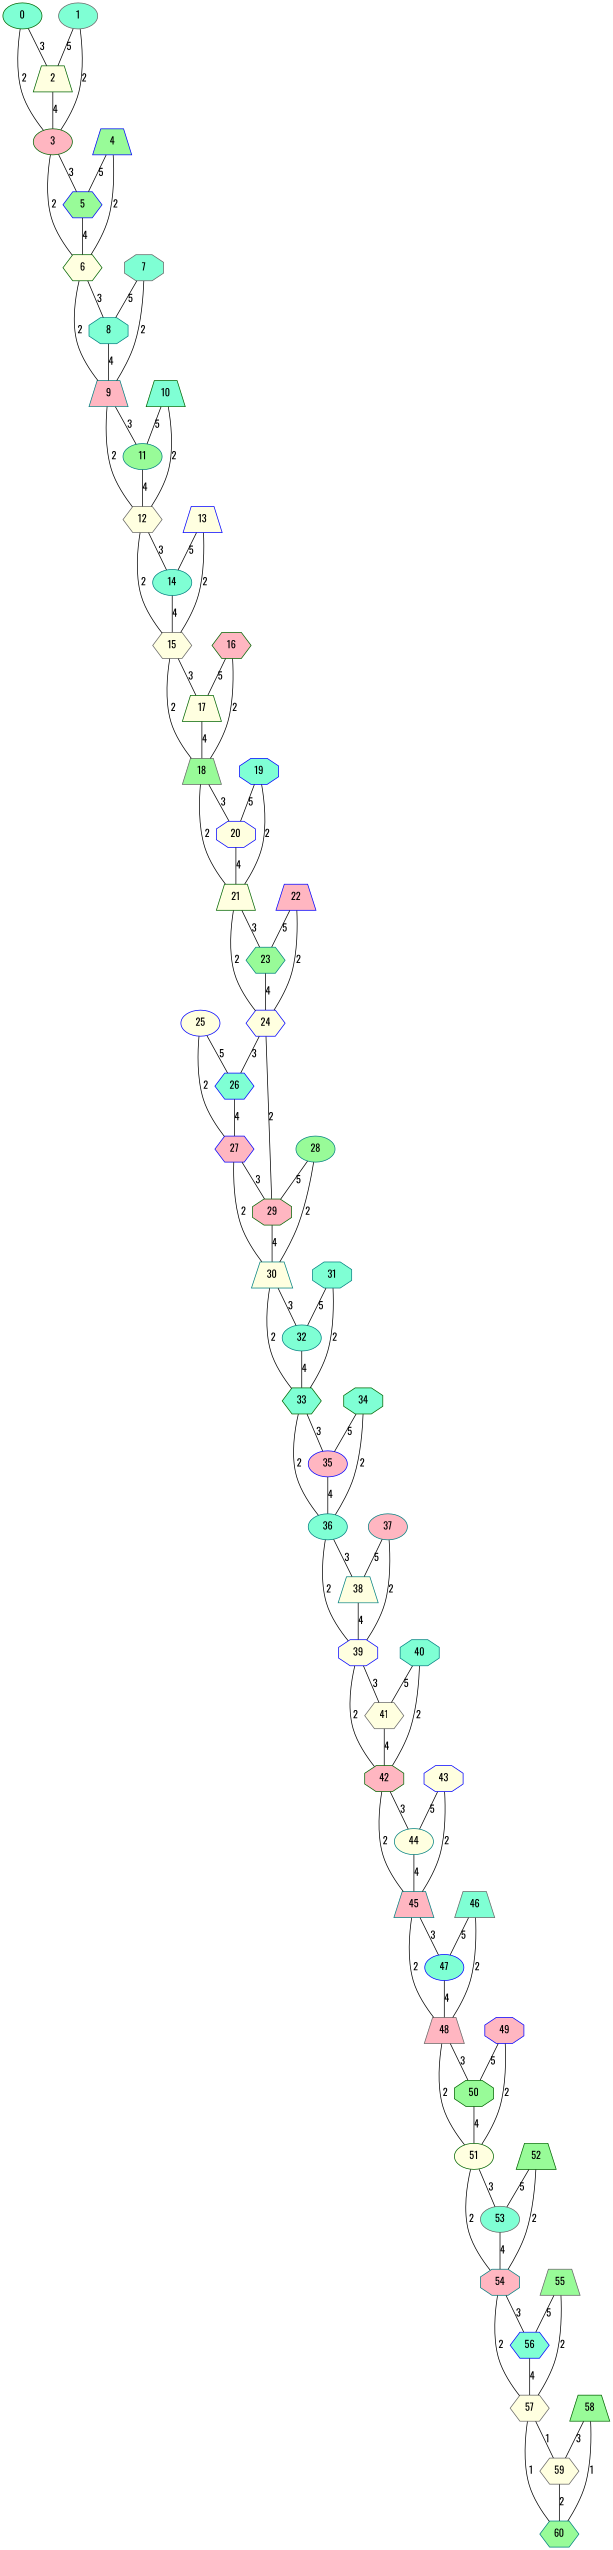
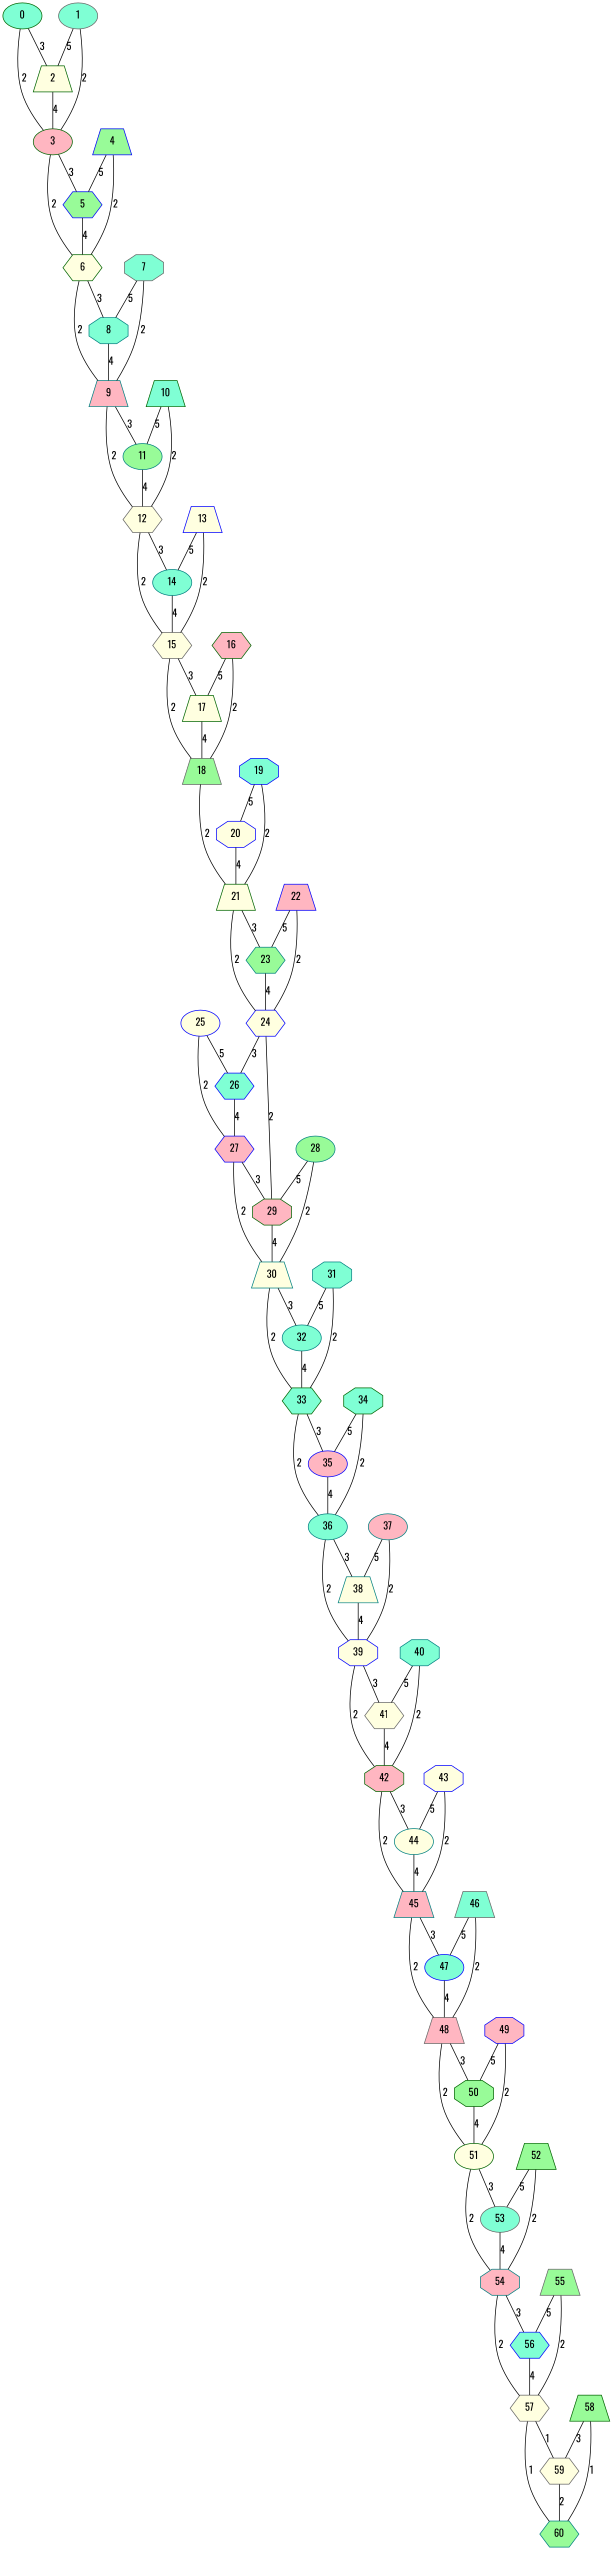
edge "18" -- "20": removed, label "3"
